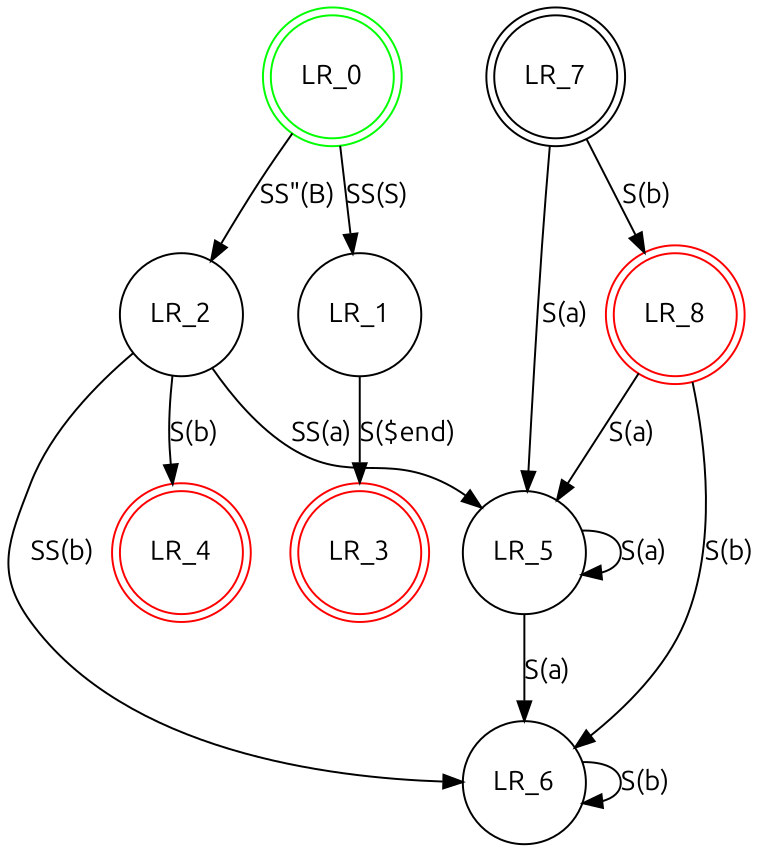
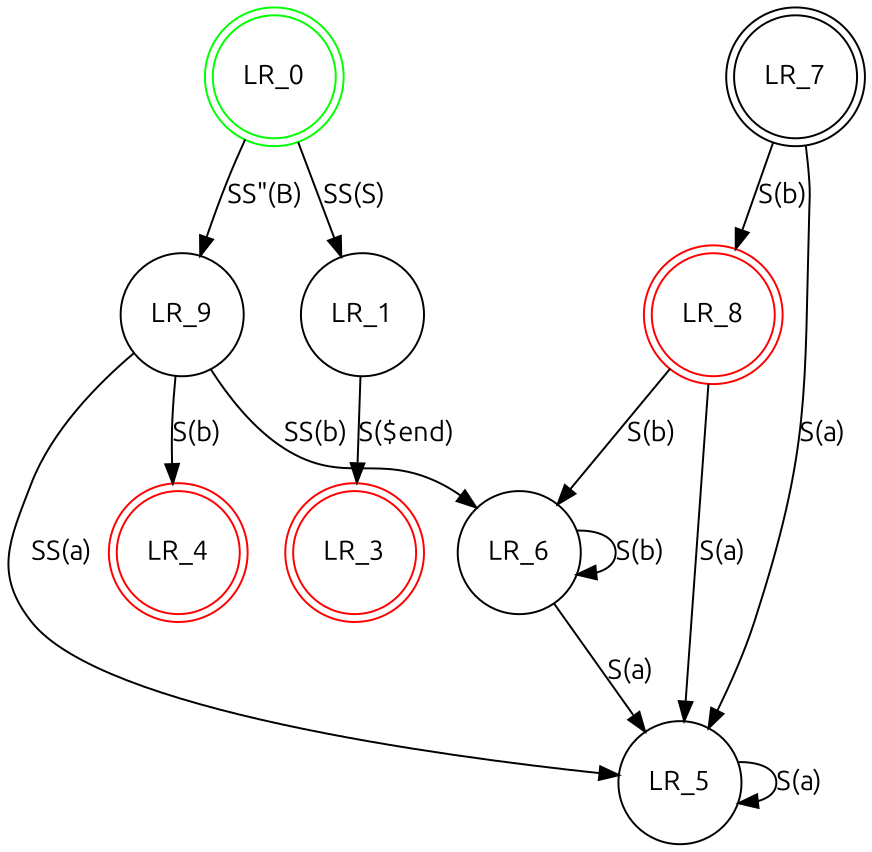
node "LR_2": label "LR_2" -> "LR_9"
edge "LR_5" -> "LR_6": reversed
